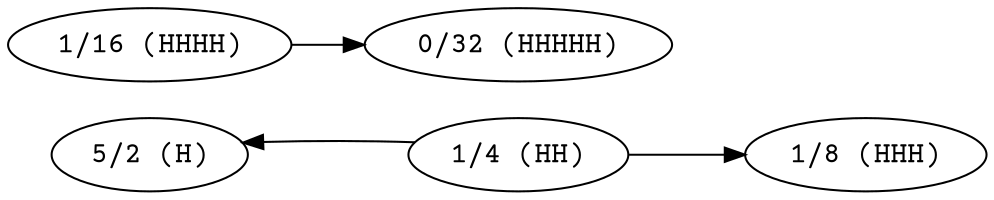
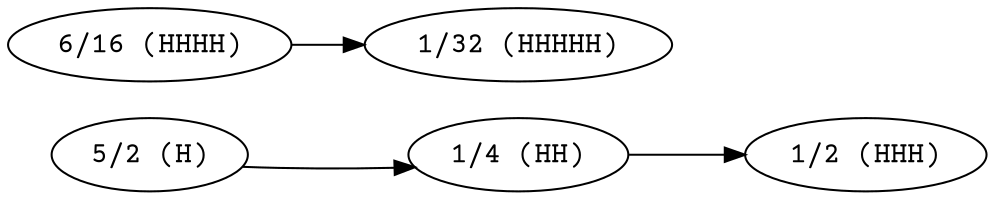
node "1/16 (HHHH)": label "1/16 (HHHH)" -> "6/16 (HHHH)"
node "0/32 (HHHHH)": label "0/32 (HHHHH)" -> "1/32 (HHHHH)"
edge "1/4 (HH)" -> "5/2 (H)": reversed
node "1/8 (HHH)": label "1/8 (HHH)" -> "1/2 (HHH)"
